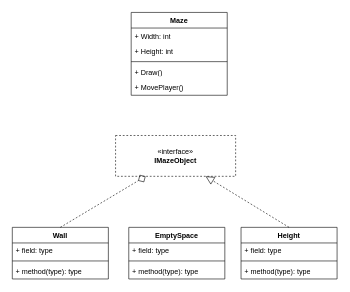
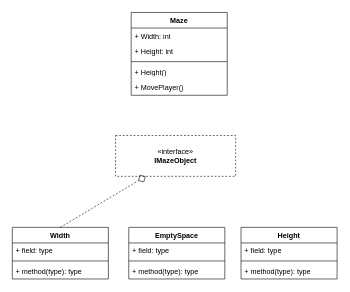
node "+ Draw()": label "+ Draw()" -> "+ Height()"
edge "Height" -> "«interface» IMazeObject": removed
node "Wall": label "Wall" -> "Width"
